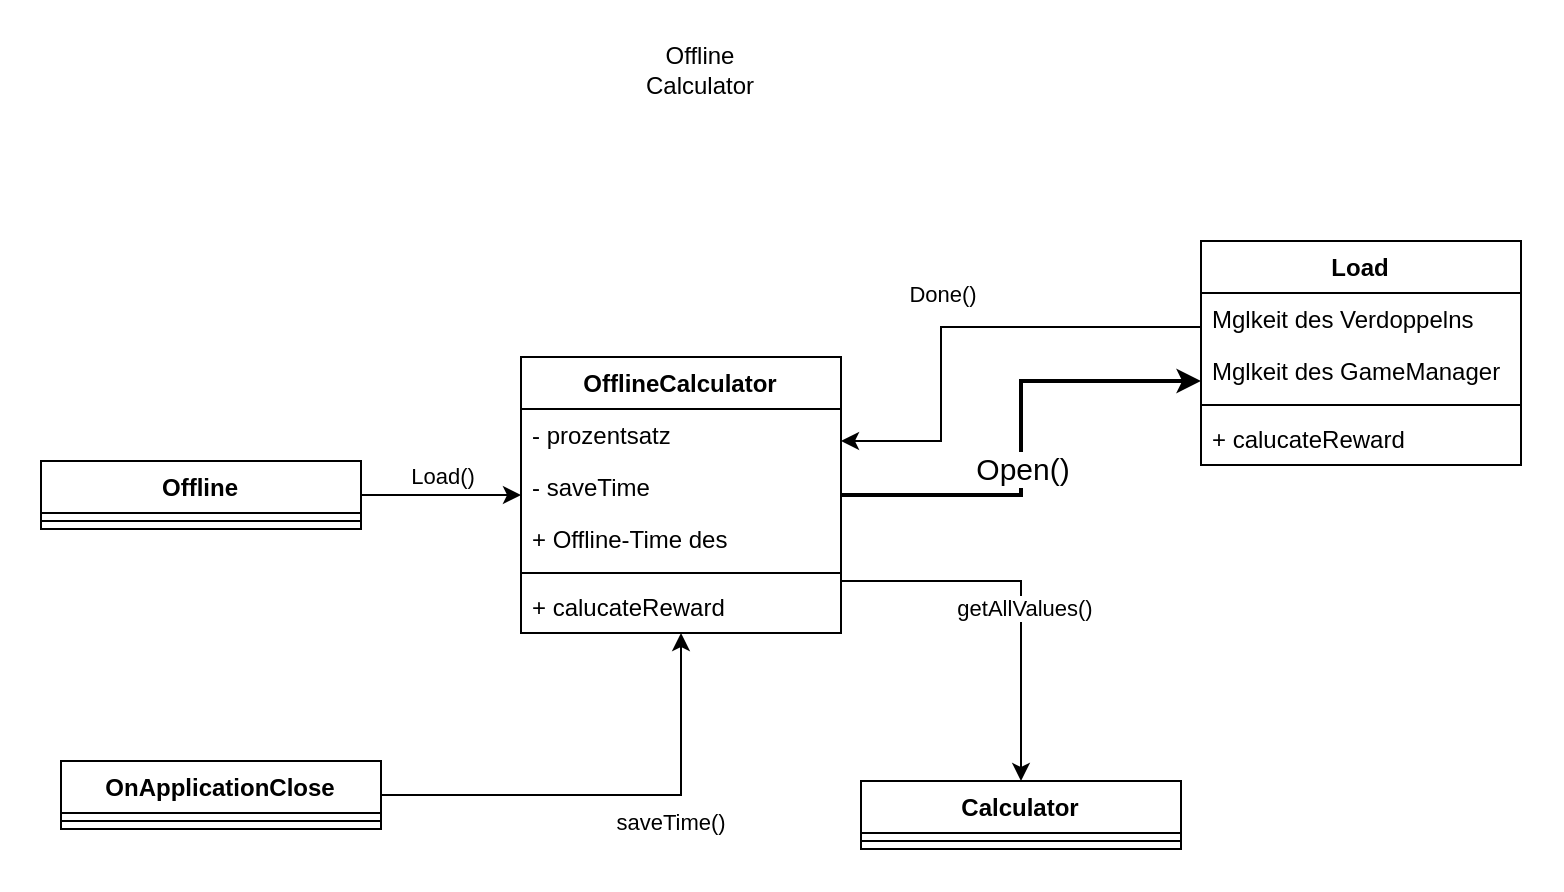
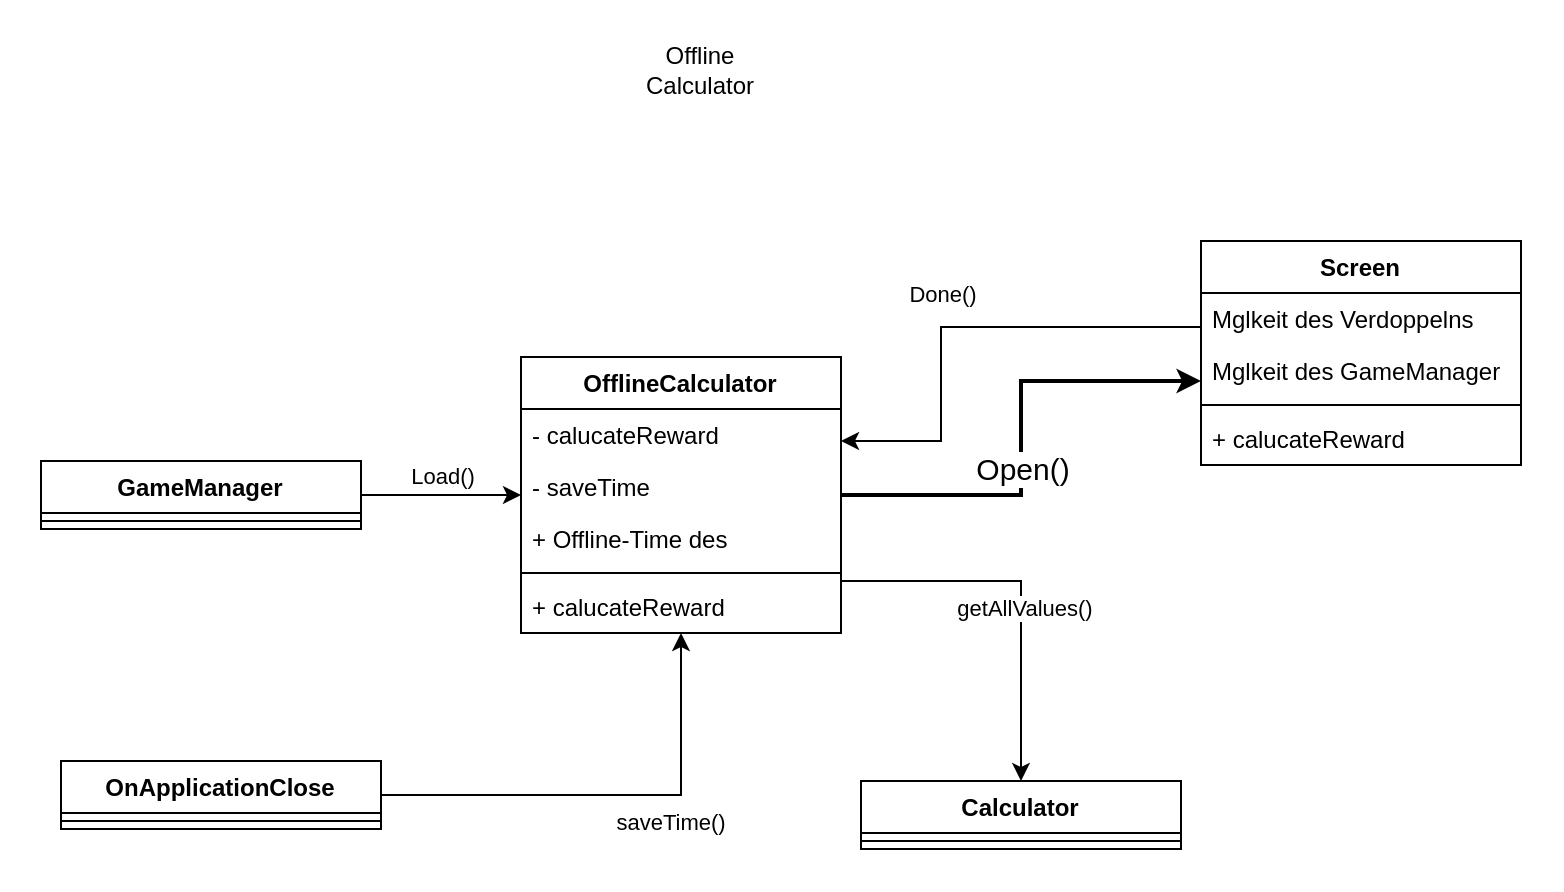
node "Load": label "Load" -> "Screen"
node "- prozentsatz": label "- prozentsatz" -> "- calucateReward"
node "Offline": label "Offline" -> "GameManager"
